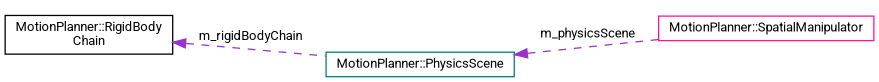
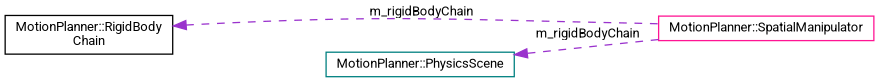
edge "MotionPlanner::SpatialManipulator" -> "MotionPlanner::PhysicsScene": label " m_physicsScene" -> " m_rigidBodyChain"
edge "MotionPlanner::PhysicsScene" -> "MotionPlanner::RigidBody Chain": now "MotionPlanner::SpatialManipulator" -> "MotionPlanner::RigidBody Chain"
